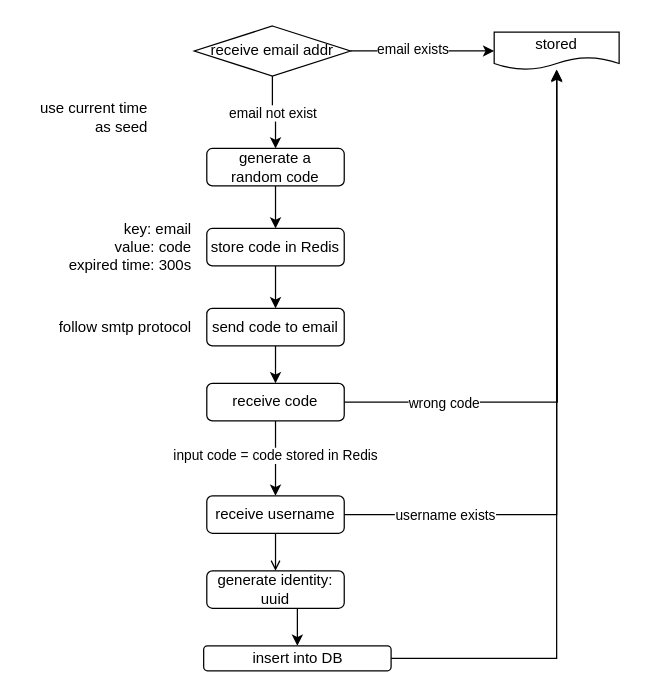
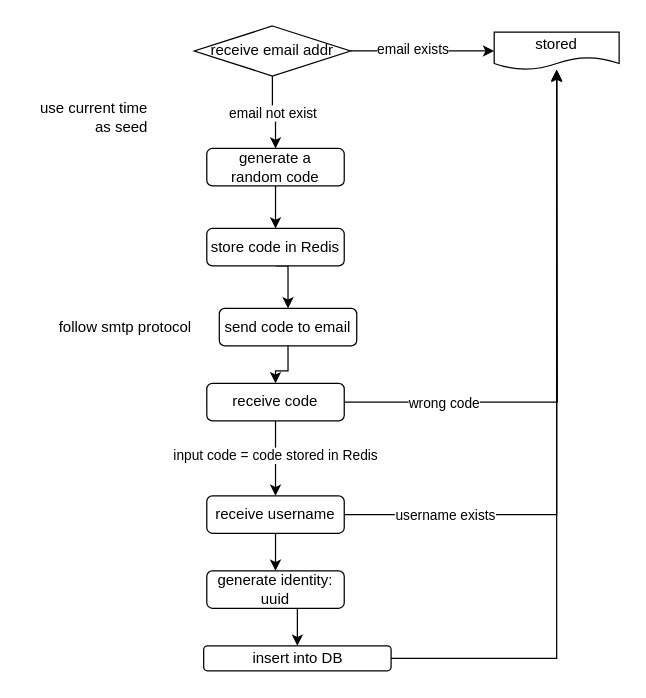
node "key: email value: code expired time: 300s": removed
node "send code to email": moved (276, 327) -> (288, 327)
edge "receive username" -> "generate identity: uuid": arrowhead open -> classic
